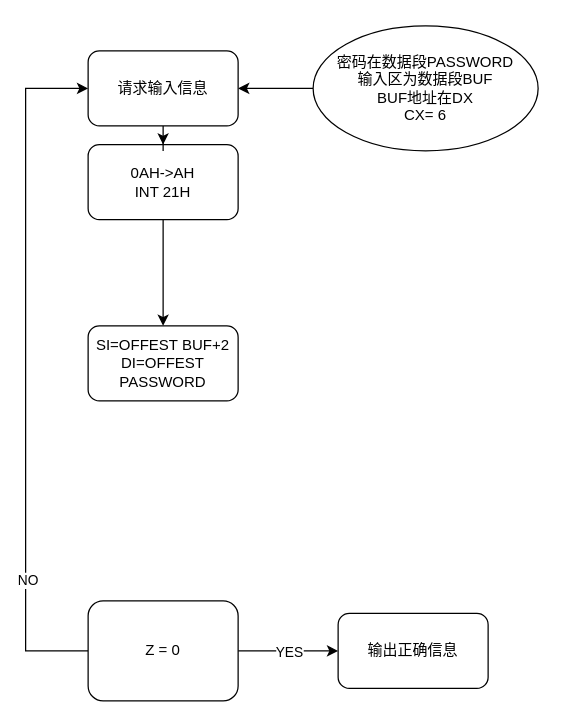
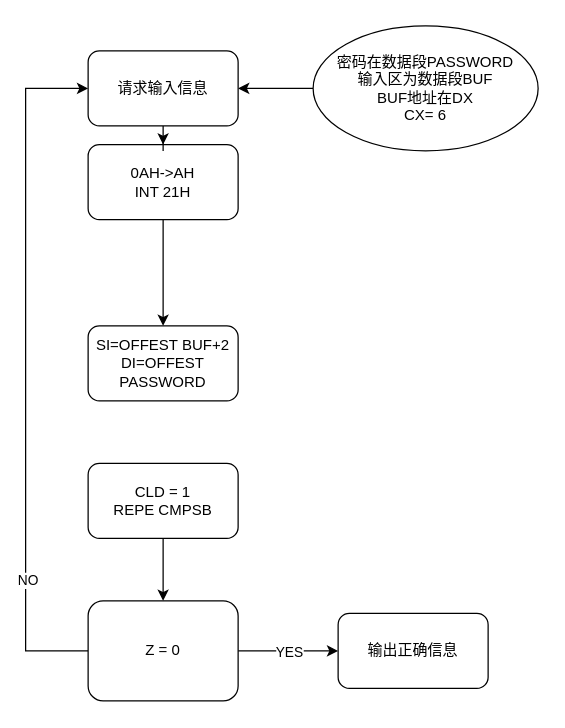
node "CLD = 1 REPE CMPSB": added
edge "CLD = 1 REPE CMPSB" -> "Z = 0": added
